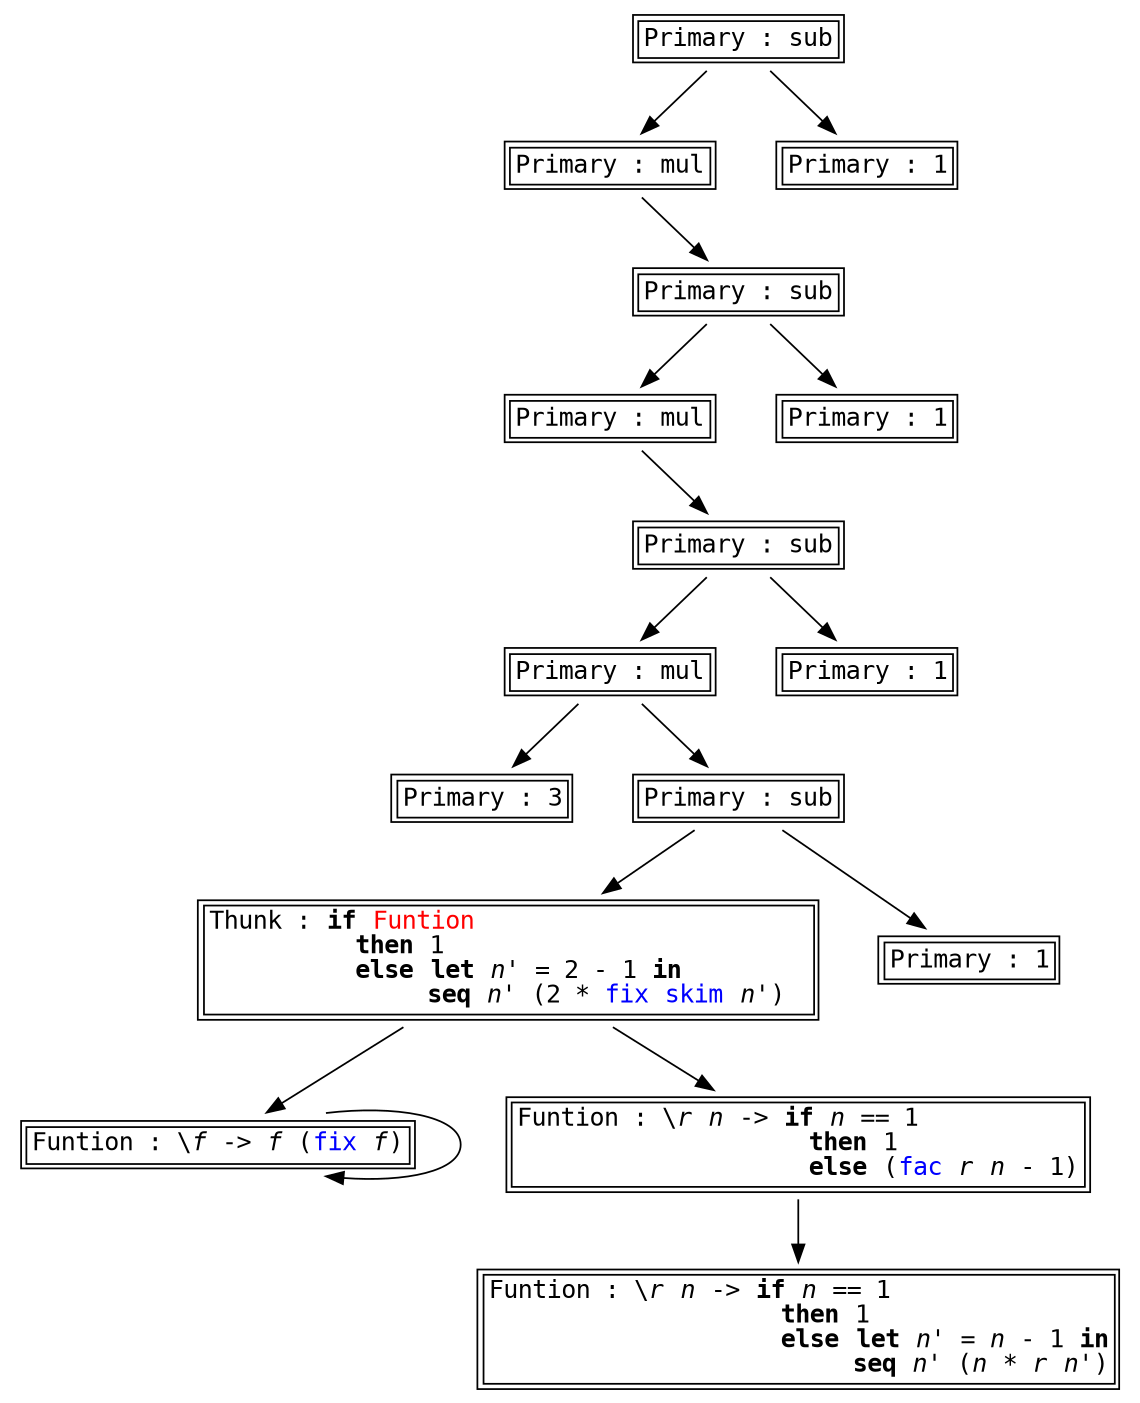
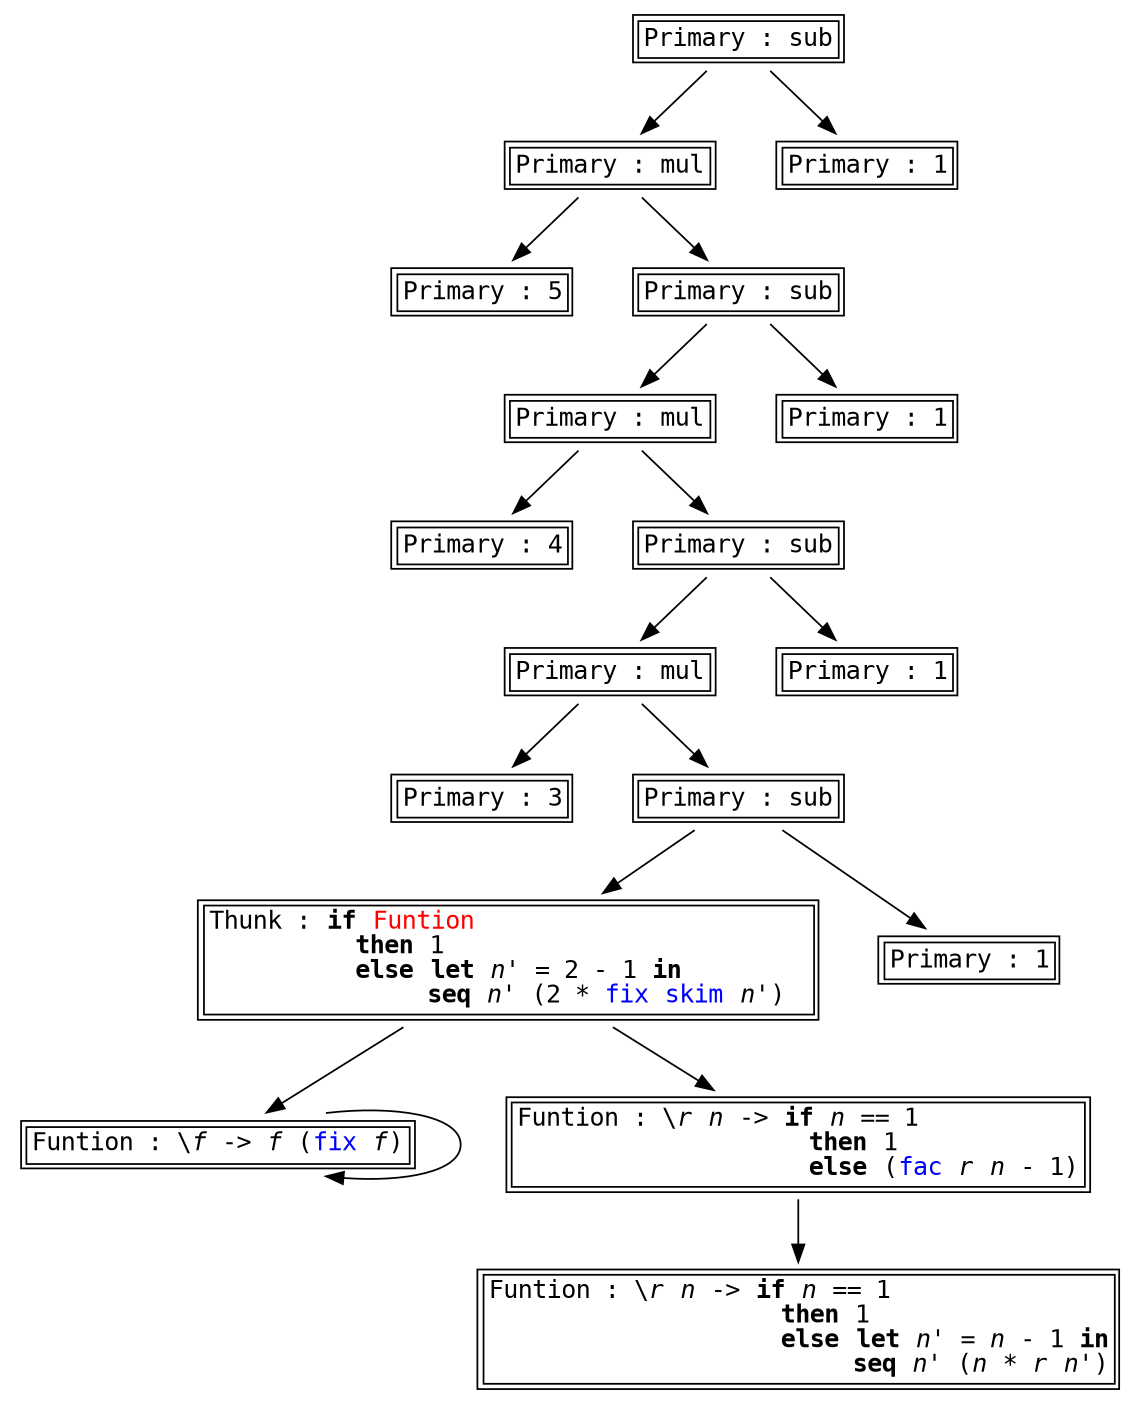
node "Primary : 5": added
node "Primary : 4": added
